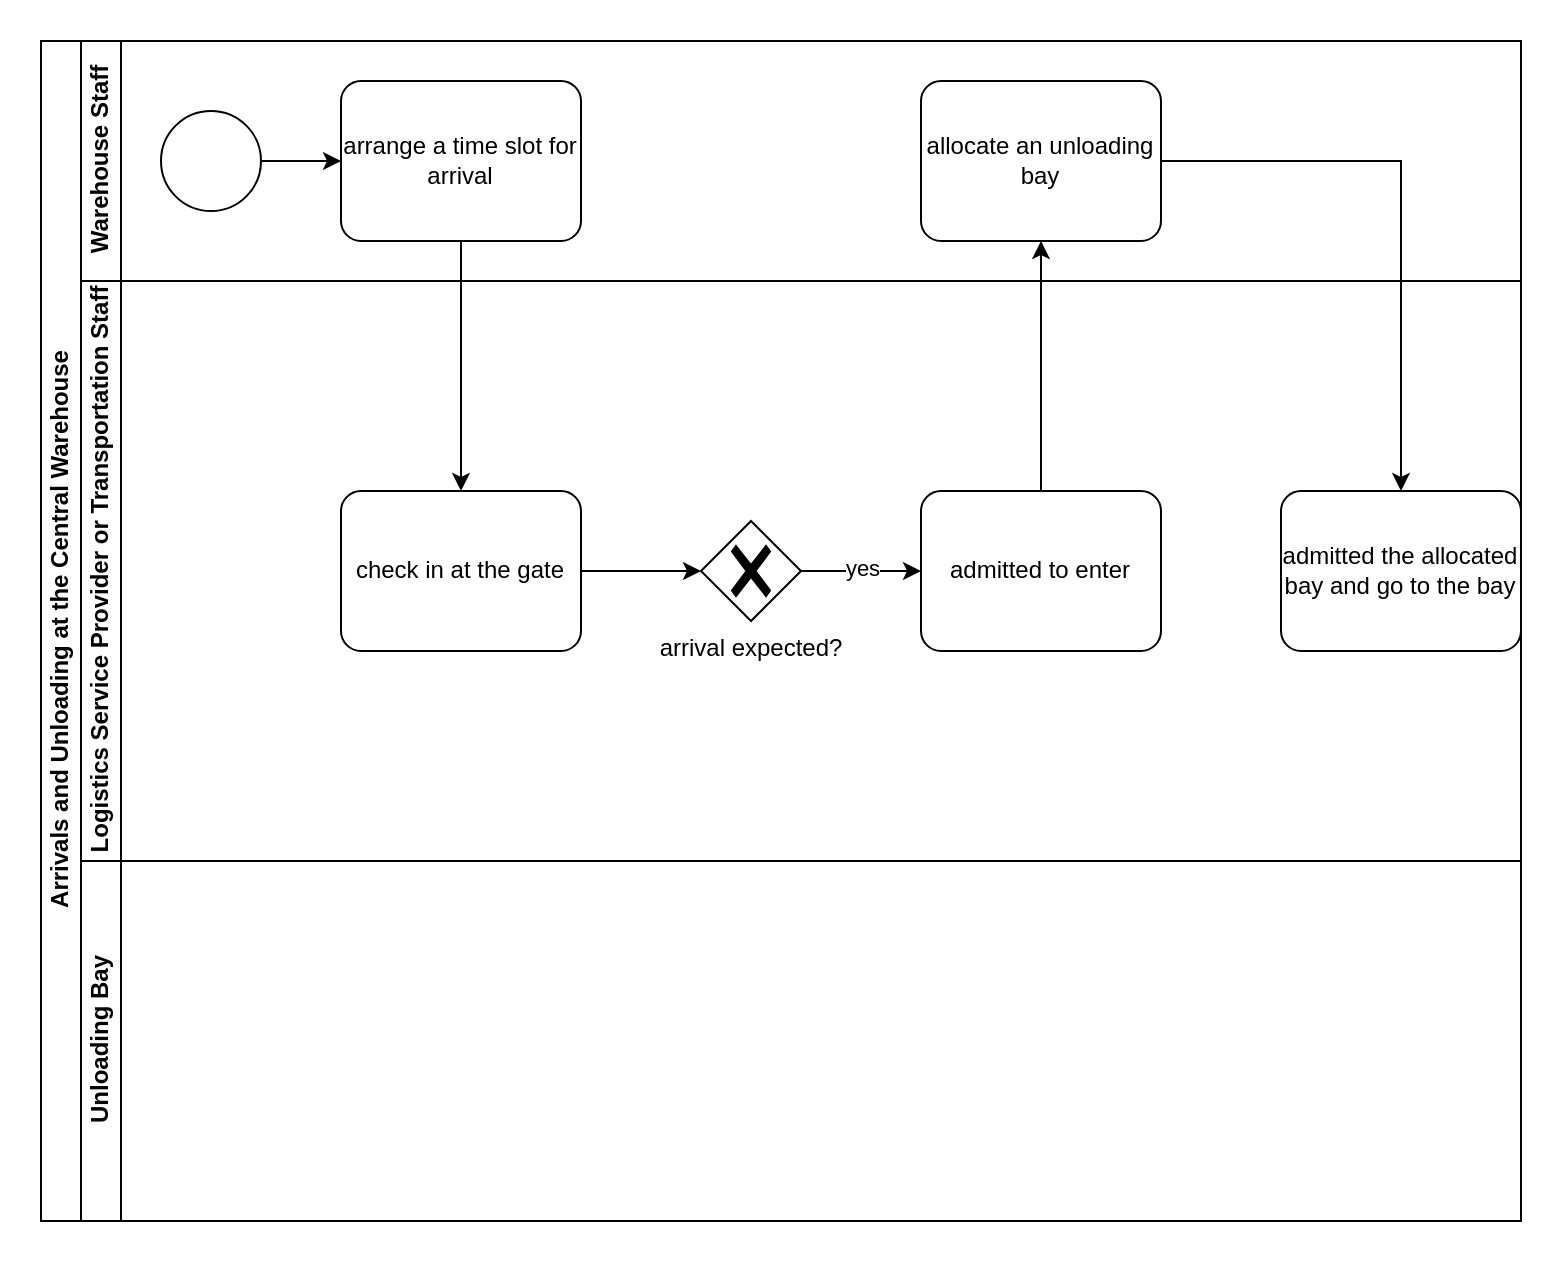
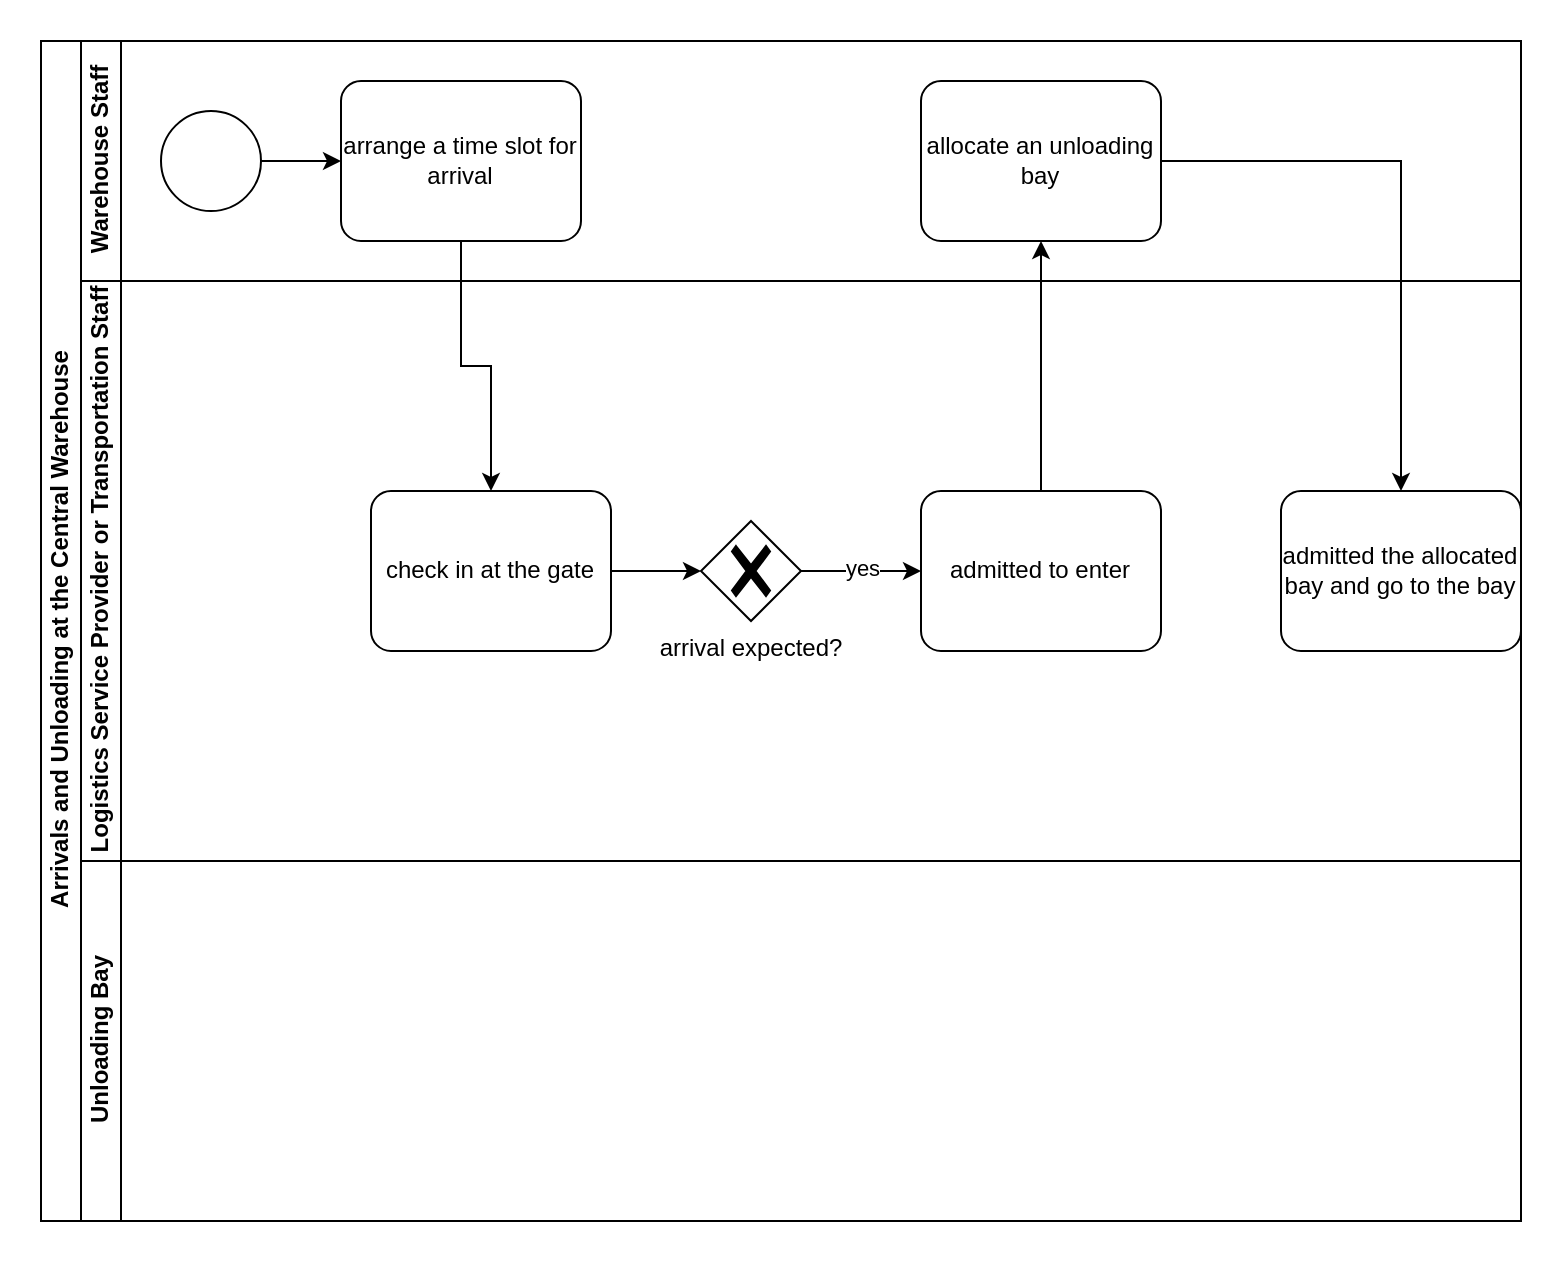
node "check in at the gate": moved (461, 571) -> (491, 571)
